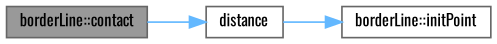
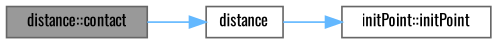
node "borderLine::contact": label "borderLine::contact" -> "distance::contact"
node "borderLine::initPoint": label "borderLine::initPoint" -> "initPoint::initPoint"
